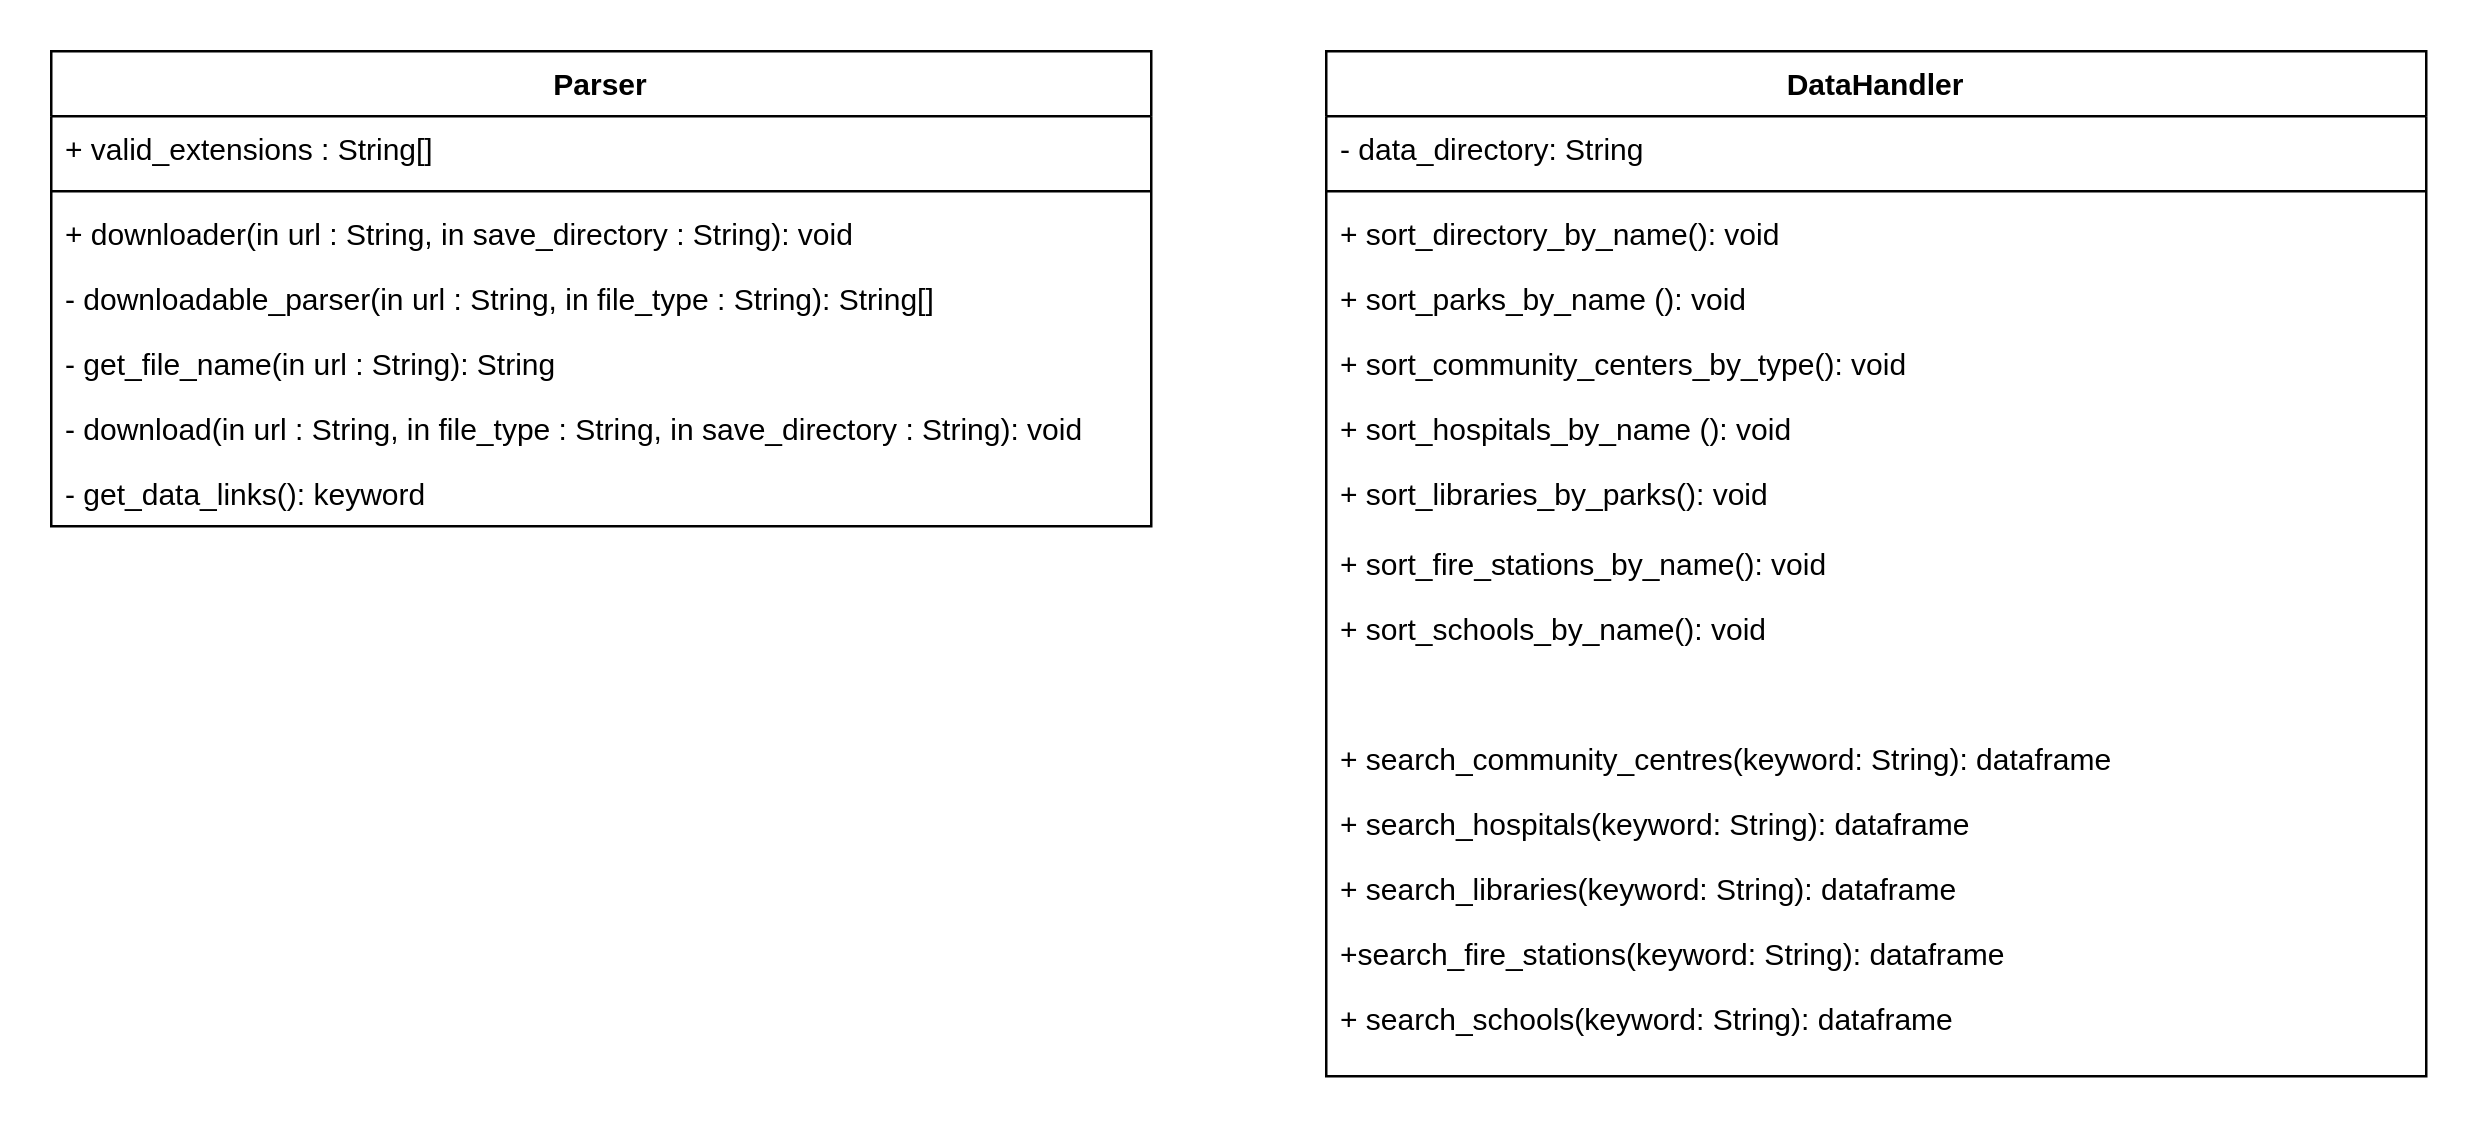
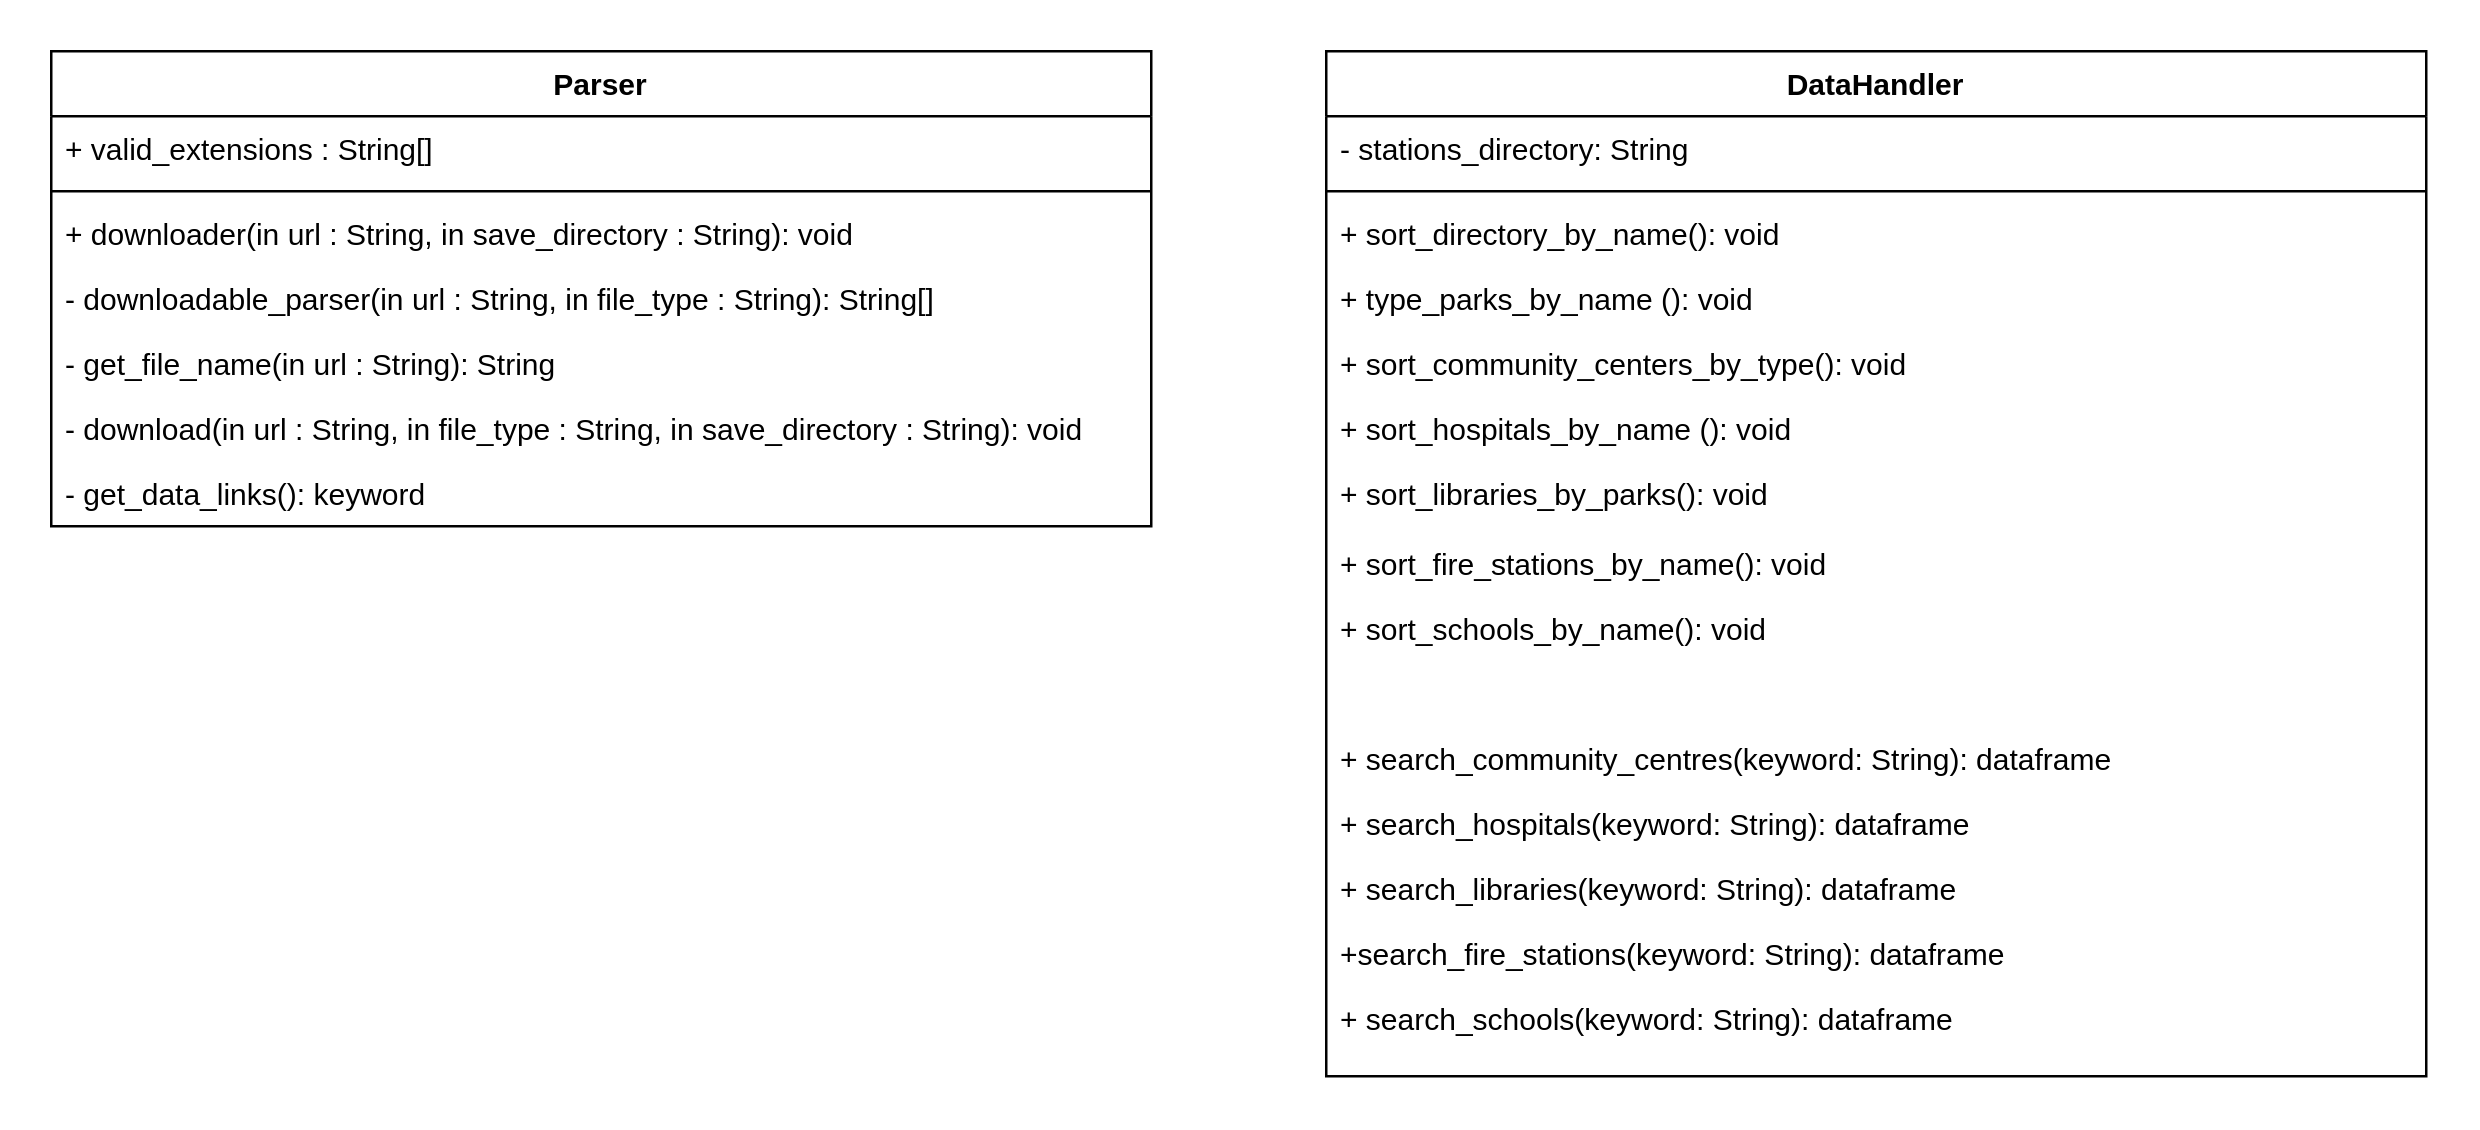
node "- data_directory: String": label "- data_directory: String" -> "- stations_directory: String"
node "+ sort_parks_by_name (): void": label "+ sort_parks_by_name (): void" -> "+ type_parks_by_name (): void"
